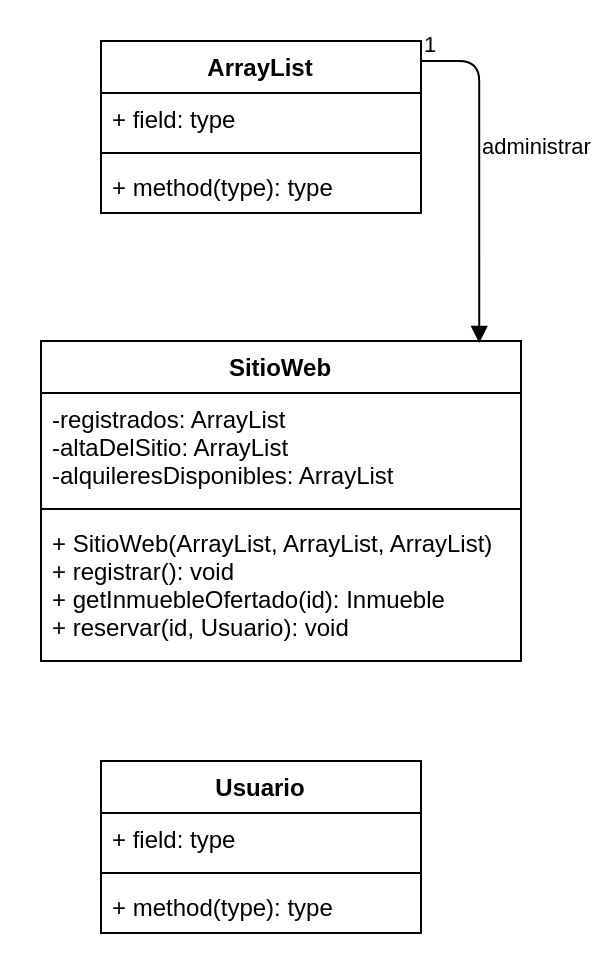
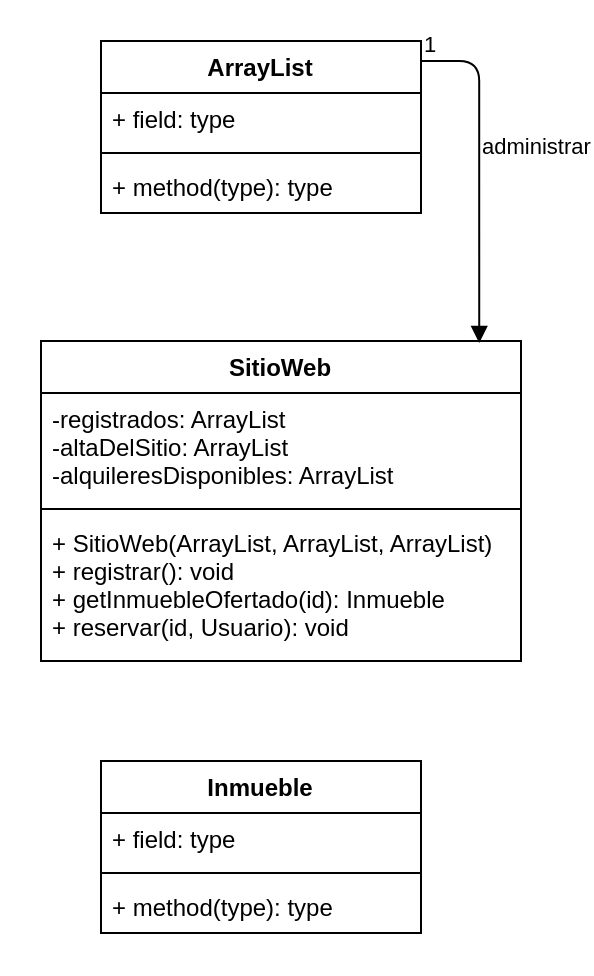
node "Usuario": label "Usuario" -> "Inmueble"
